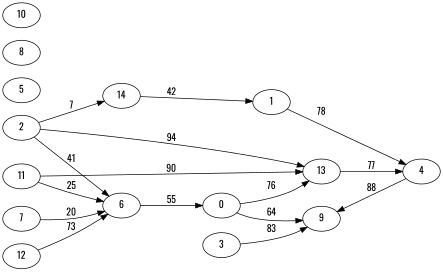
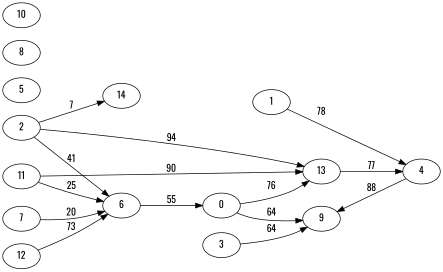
edge "14" -> "1": removed, label "42"
edge "3" -> "9": label "83" -> "64"
